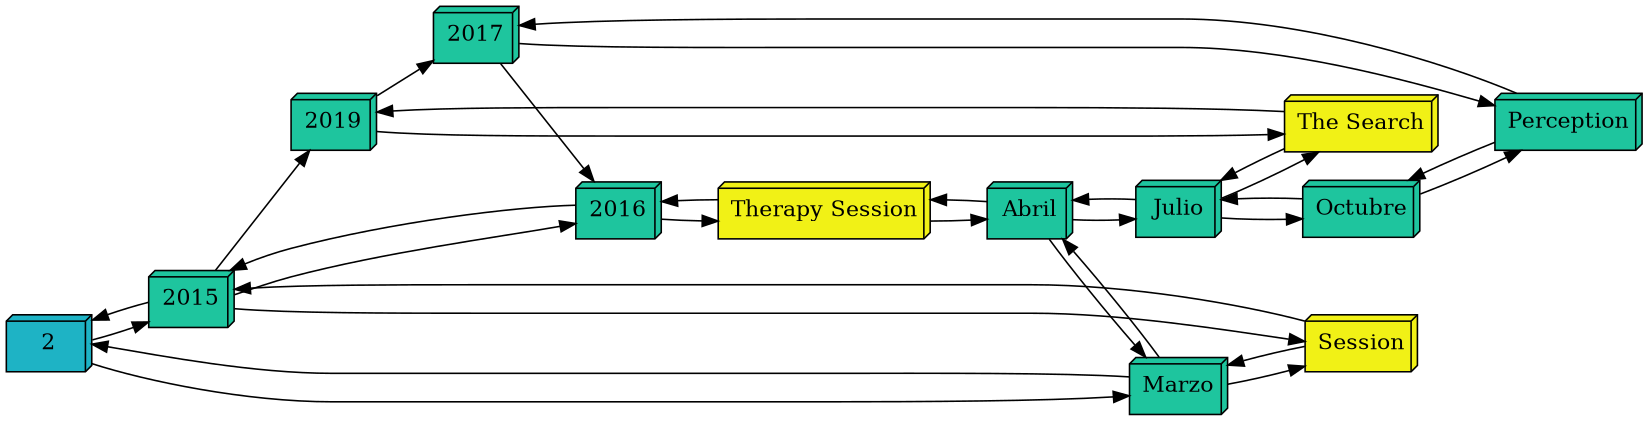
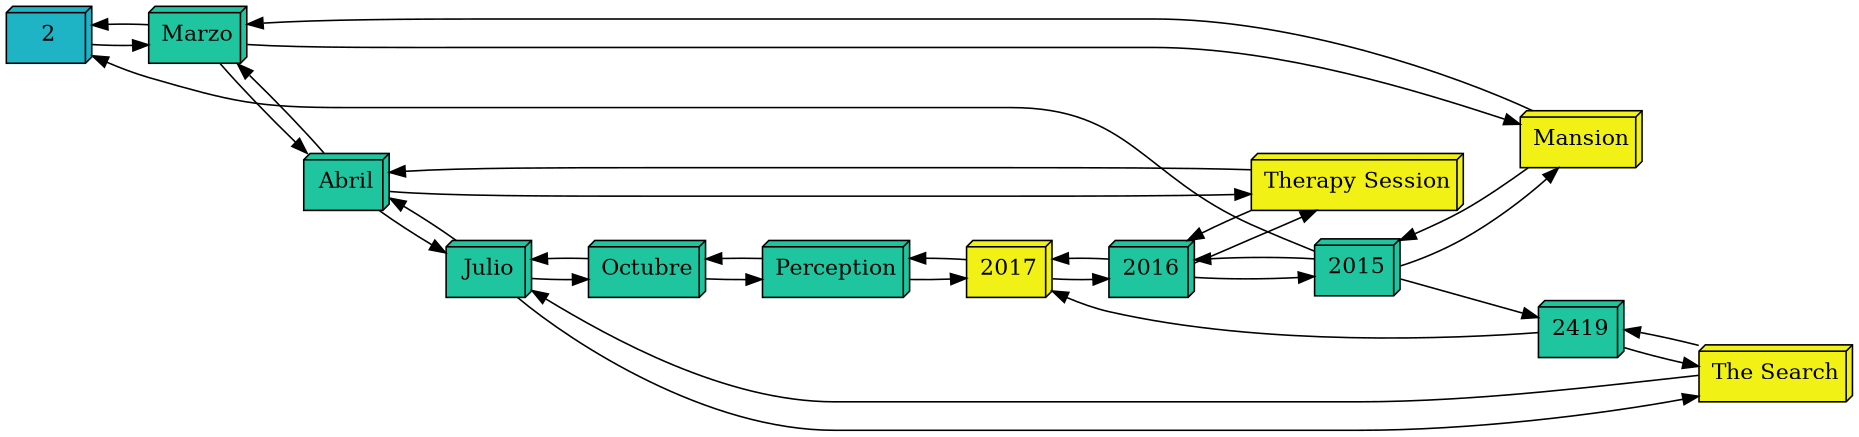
node "2017": fillcolor #1ec59e -> #f1f116
node "2019": label "2019" -> "2419"
edge "2016" -> "2017": added
edge "2" -> "2015": removed
node "Session": label "Session" -> "Mansion"
